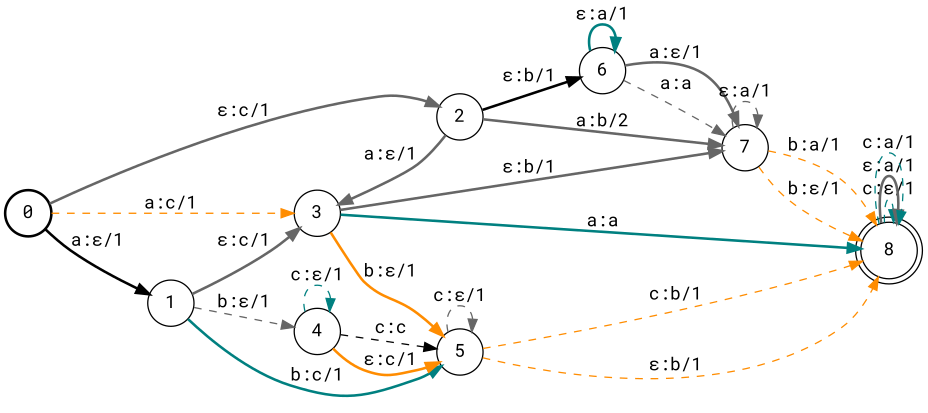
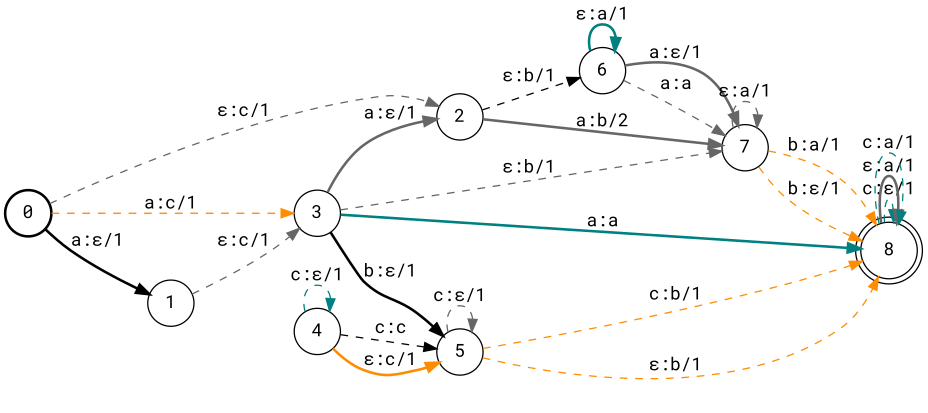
edge "2" -> "6": style bold -> dashed
edge "0" -> "2": style bold -> dashed
edge "2" -> "3": reversed
edge "3" -> "7": style bold -> dashed
edge "1" -> "3": style bold -> dashed
edge "3" -> "5": color darkorange -> black
edge "1" -> "4": removed, label "b:ε/1"
edge "1" -> "5": removed, label "b:c/1"
